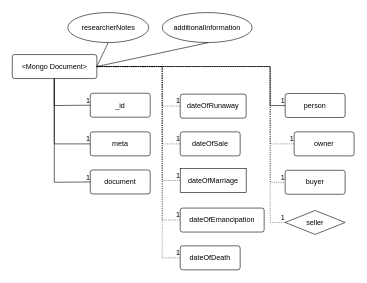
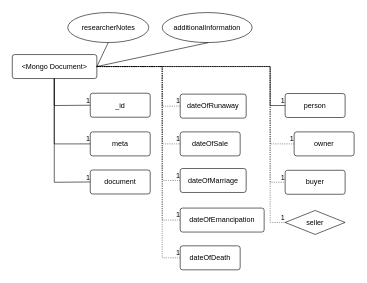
node "dateOfMarriage": shape rectangle -> rounded rectangle
